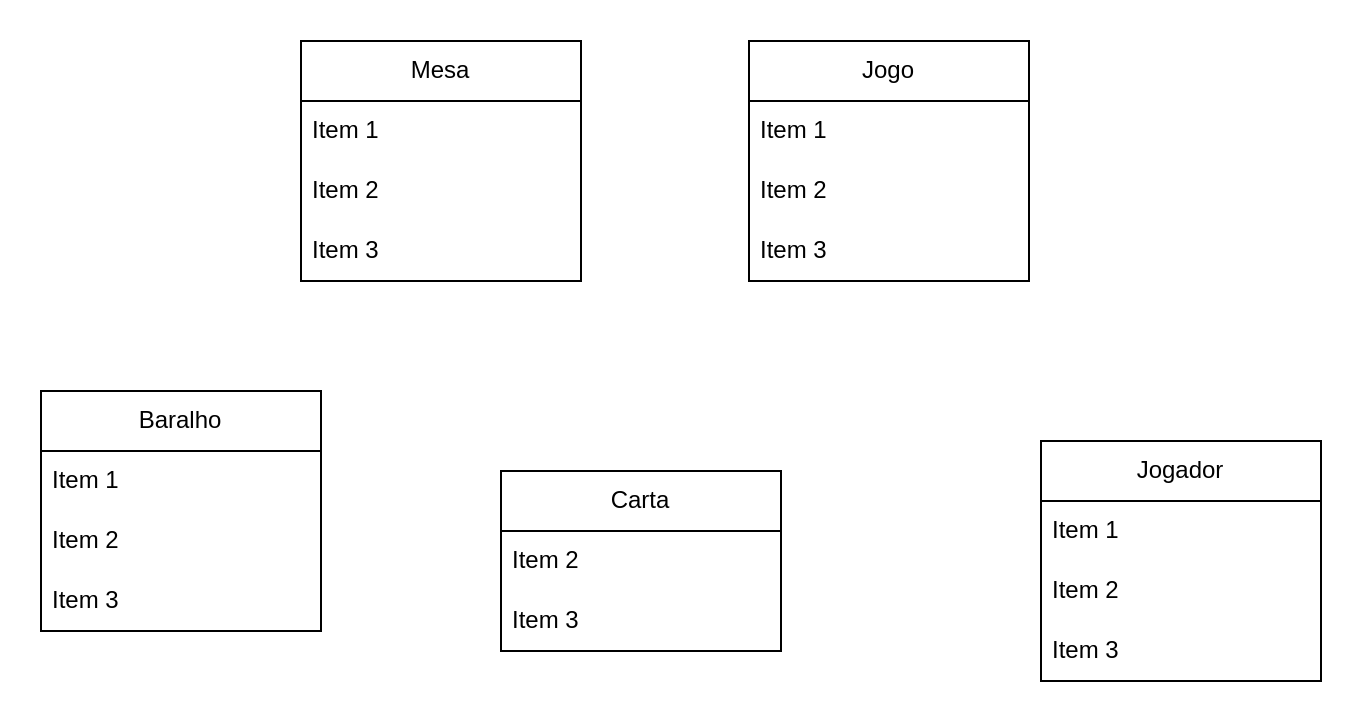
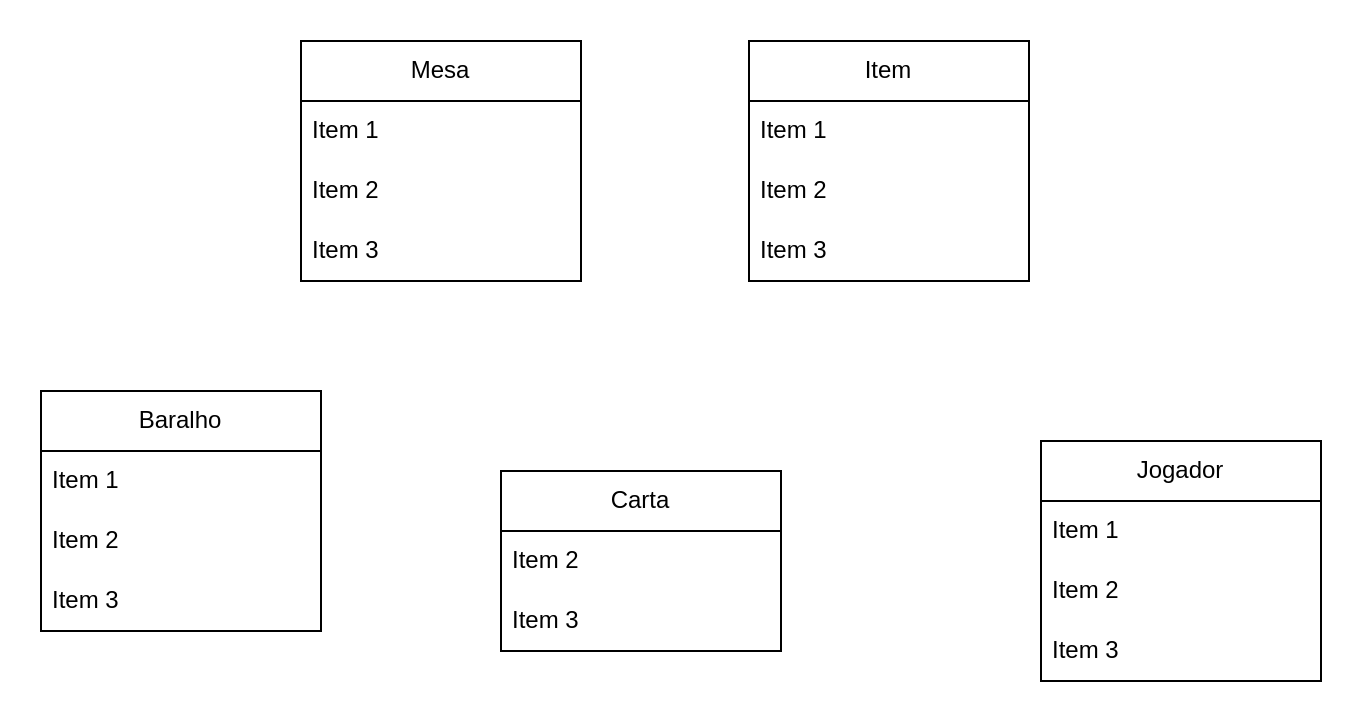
node "Jogo": label "Jogo" -> "Item"
